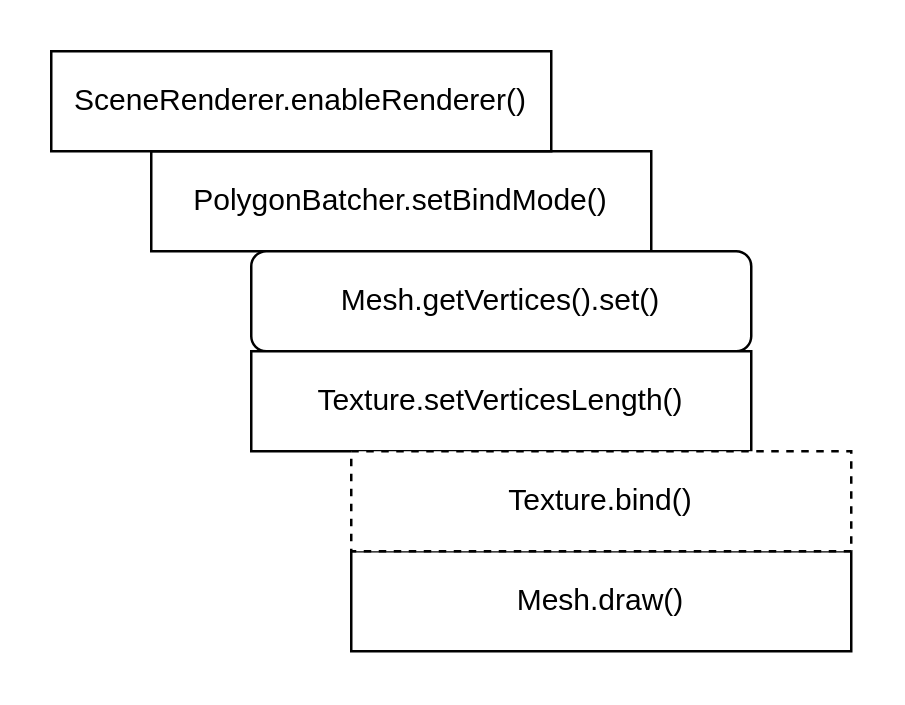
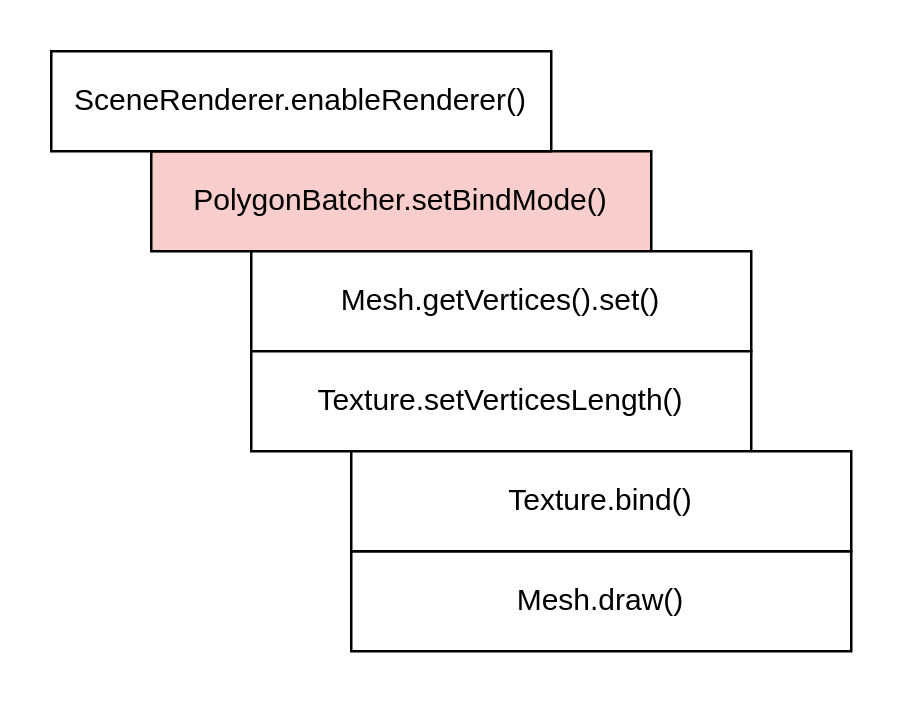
node "PolygonBatcher.setBindMode()": fillcolor #ffffff -> #f8cecc
node "Mesh.getVertices().set()": shape rounded rectangle -> rectangle
node "Texture.bind()": style dashed -> solid
